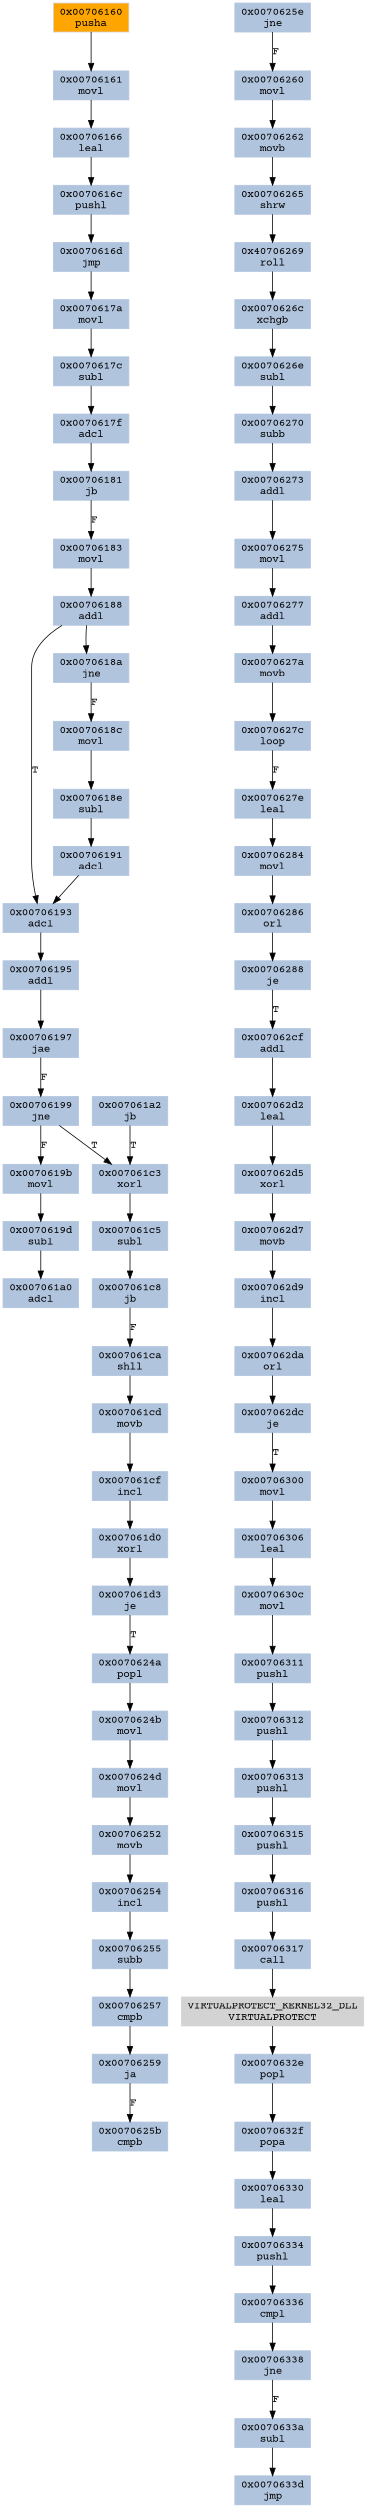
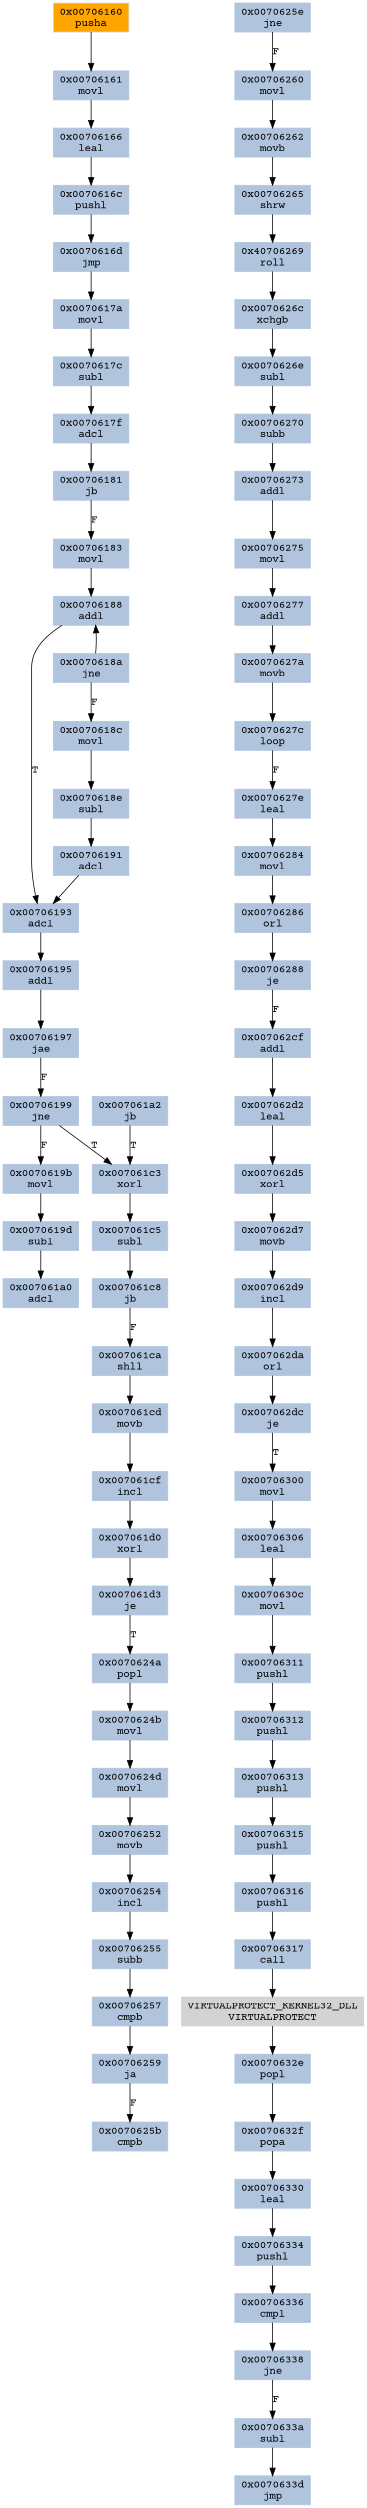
edge "0x00706188 addl" -> "0x0070618a jne": reversed
edge "0x00706288 je" -> "0x007062cf addl": label "T" -> "F"
